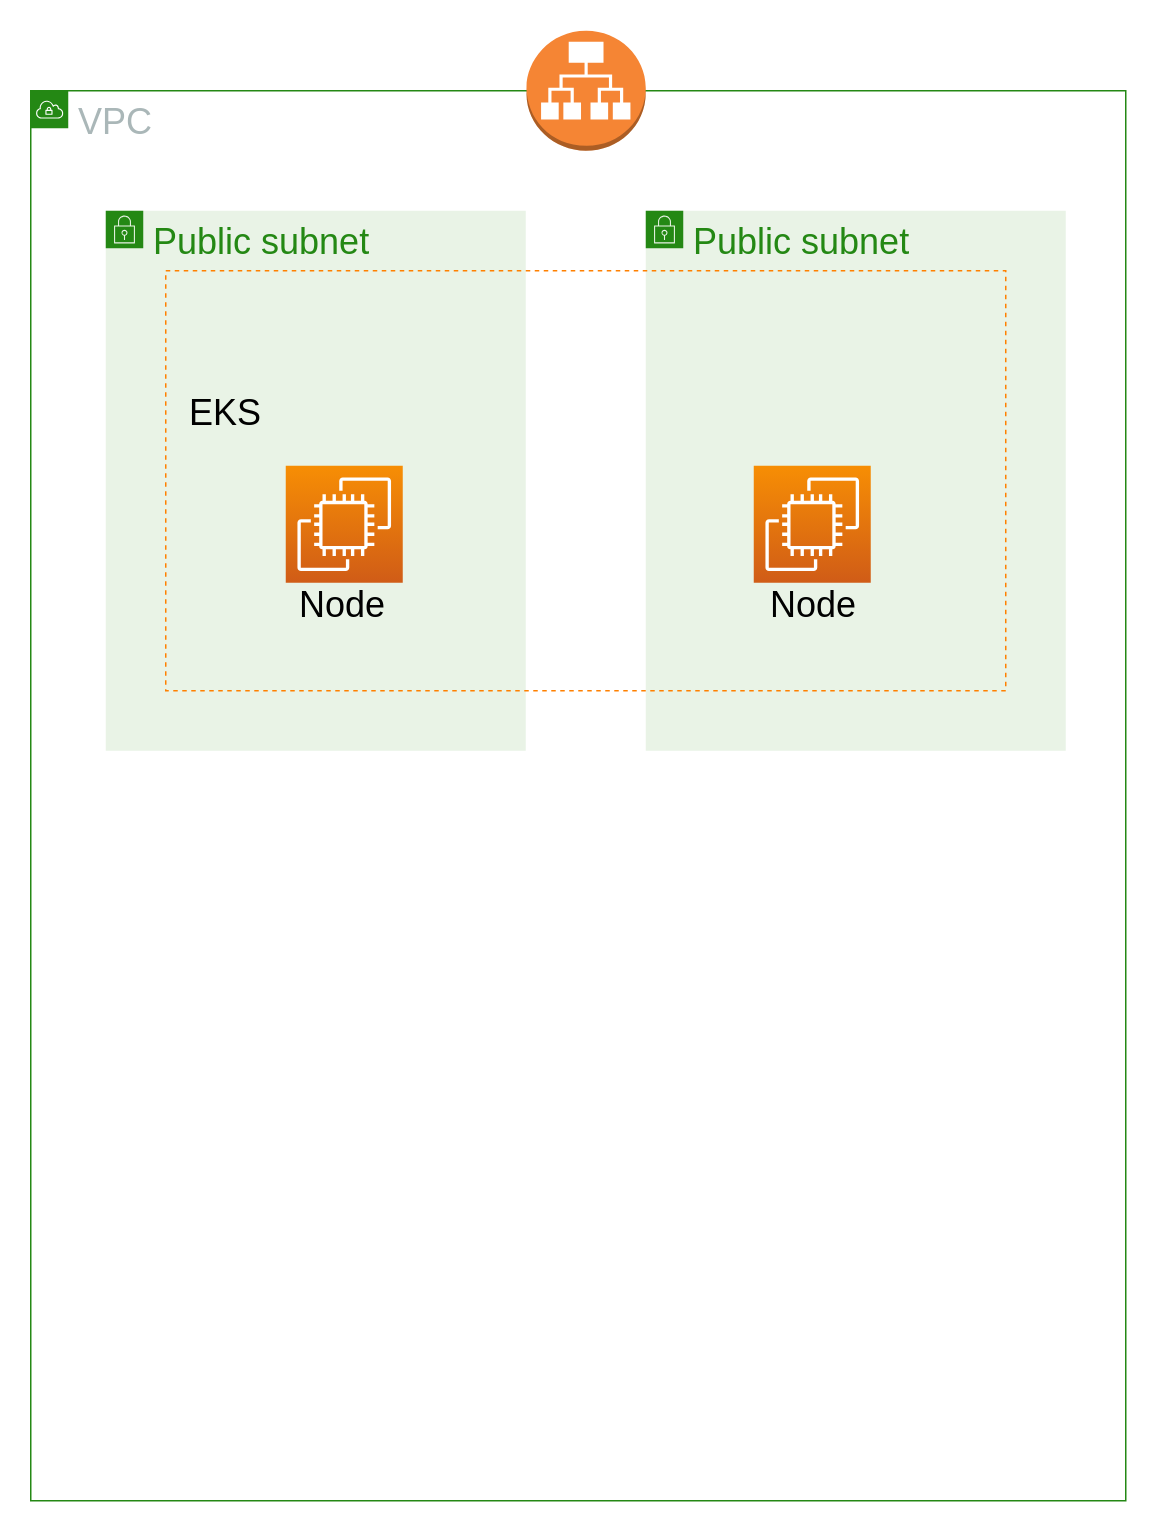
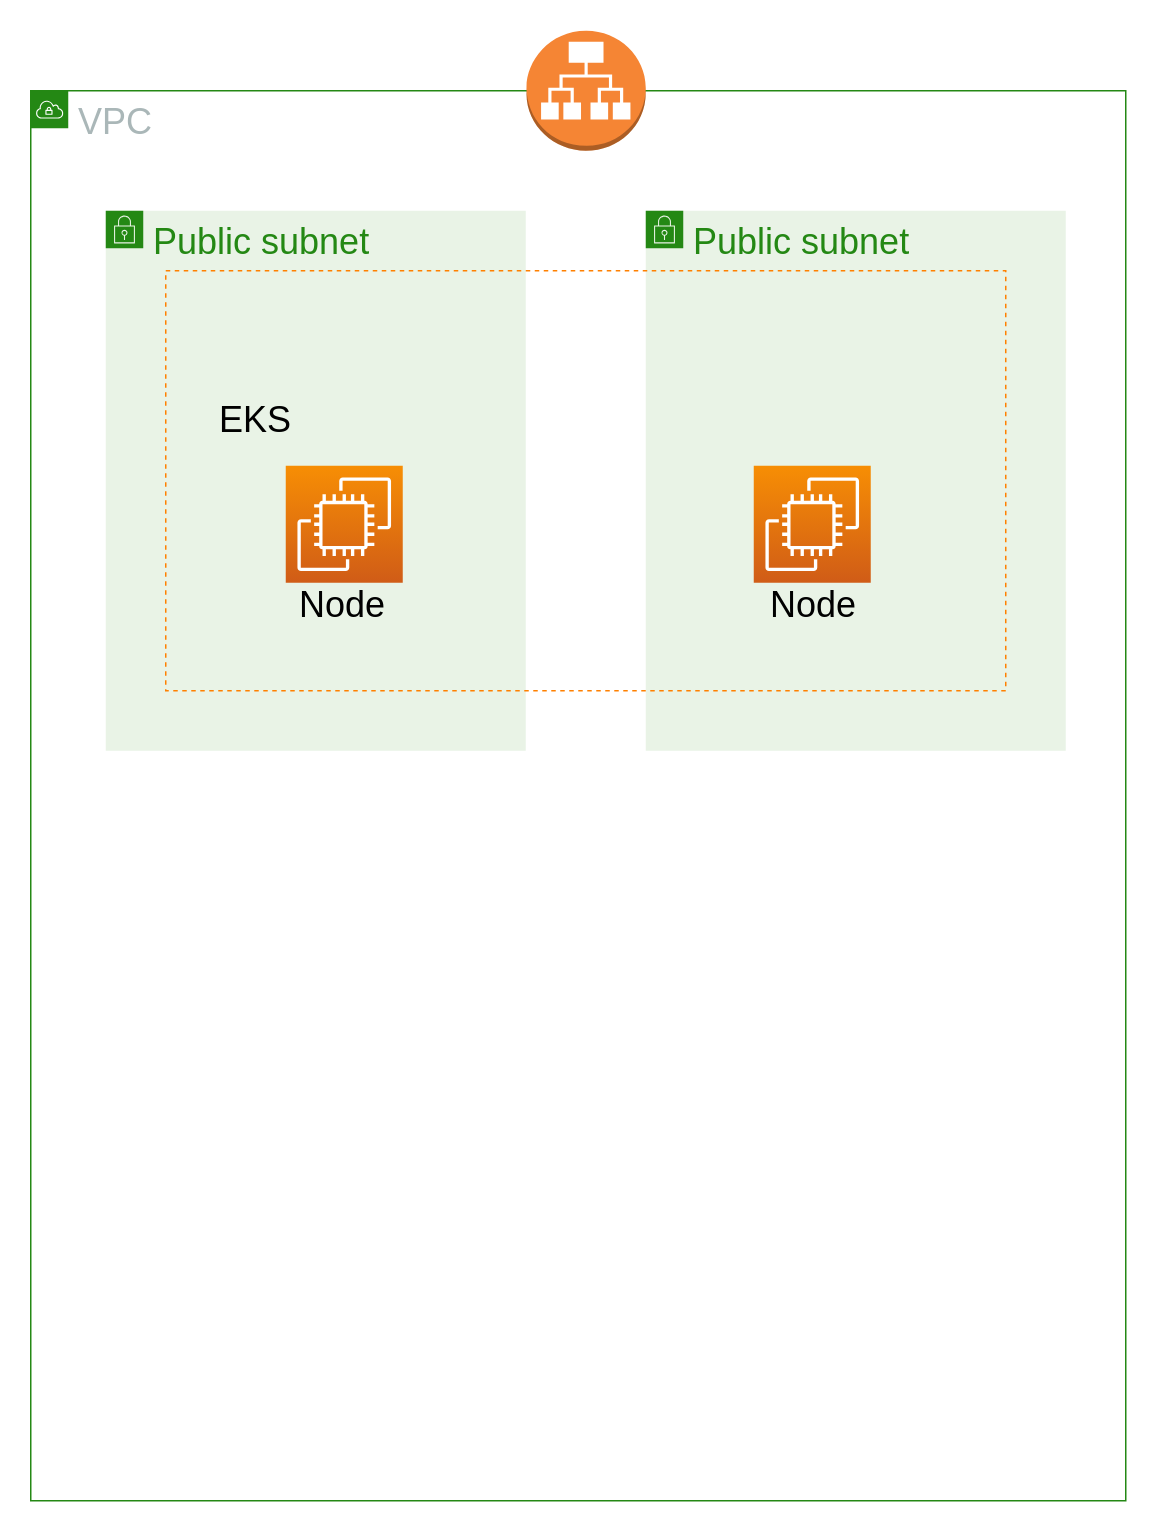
node "EKS": moved (226, 413) -> (256, 421)
